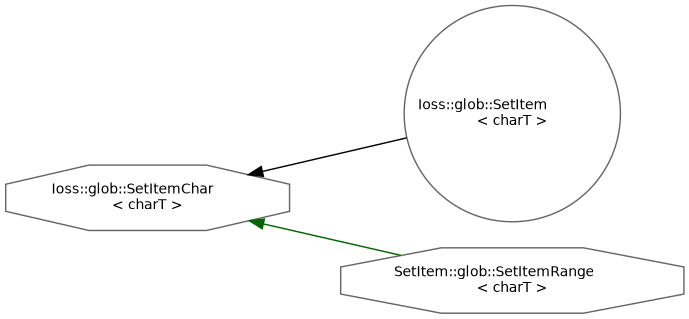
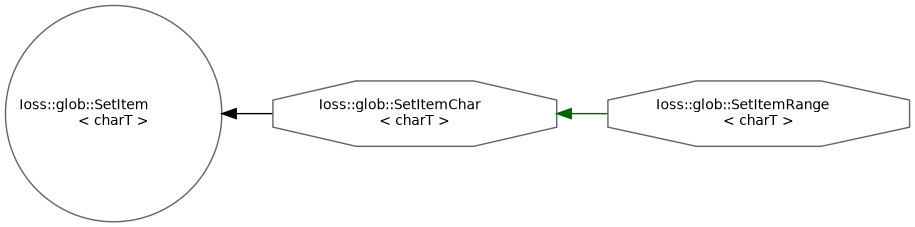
edge "Ioss::glob::SetItem < charT >" -> "Ioss::glob::SetItemChar < charT >": reversed
node "SetItem::glob::SetItemRange < charT >": label "SetItem::glob::SetItemRange < charT >" -> "Ioss::glob::SetItemRange < charT >"
